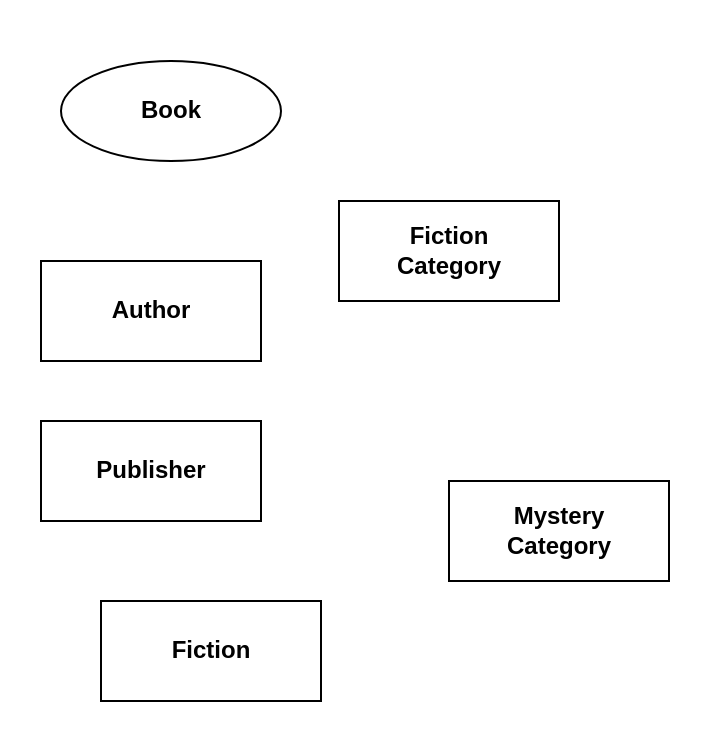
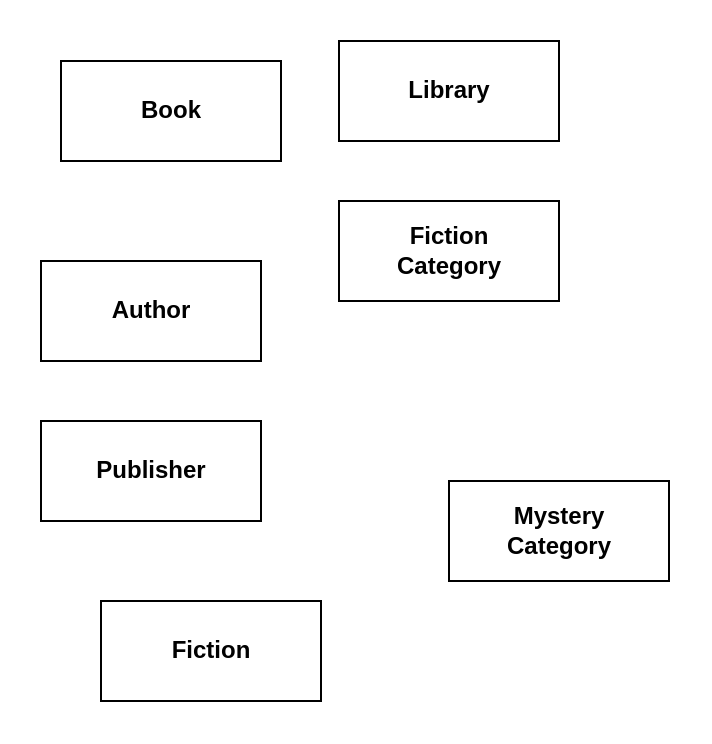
node "Library": added
node "Book": shape ellipse -> rectangle
